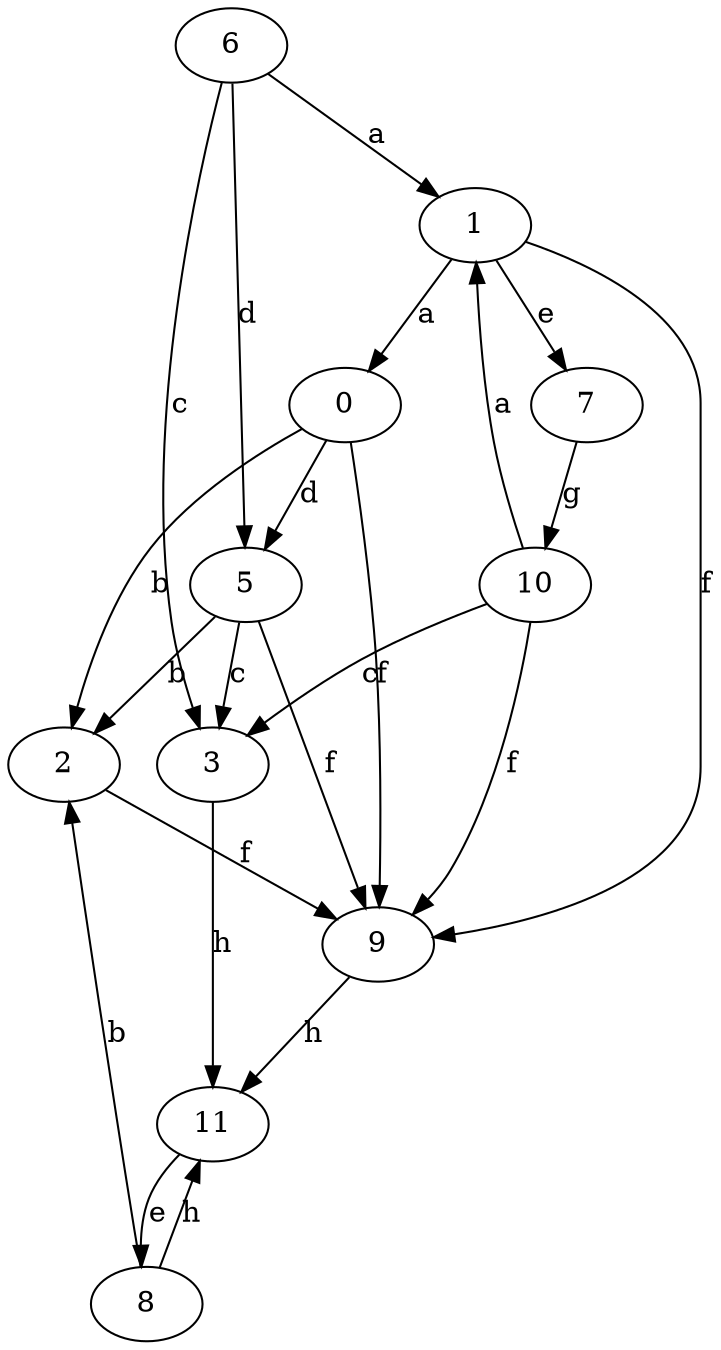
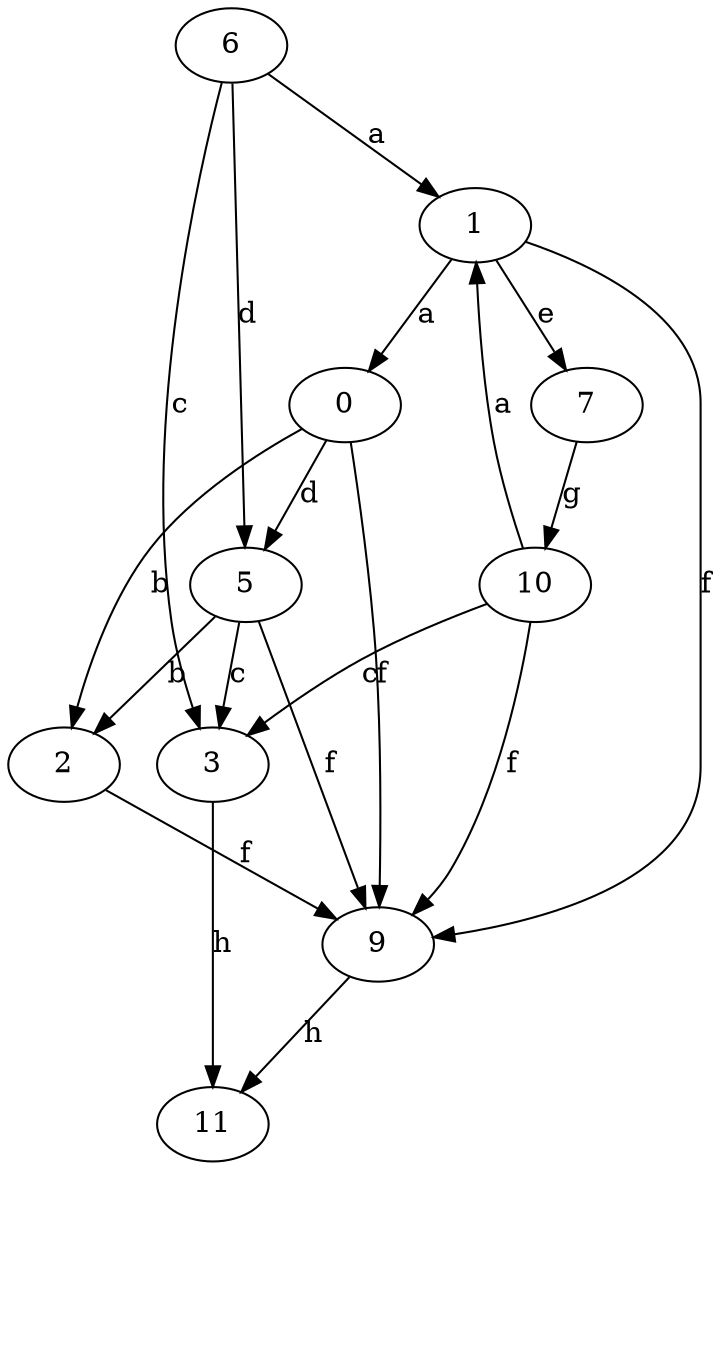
node "8": removed
